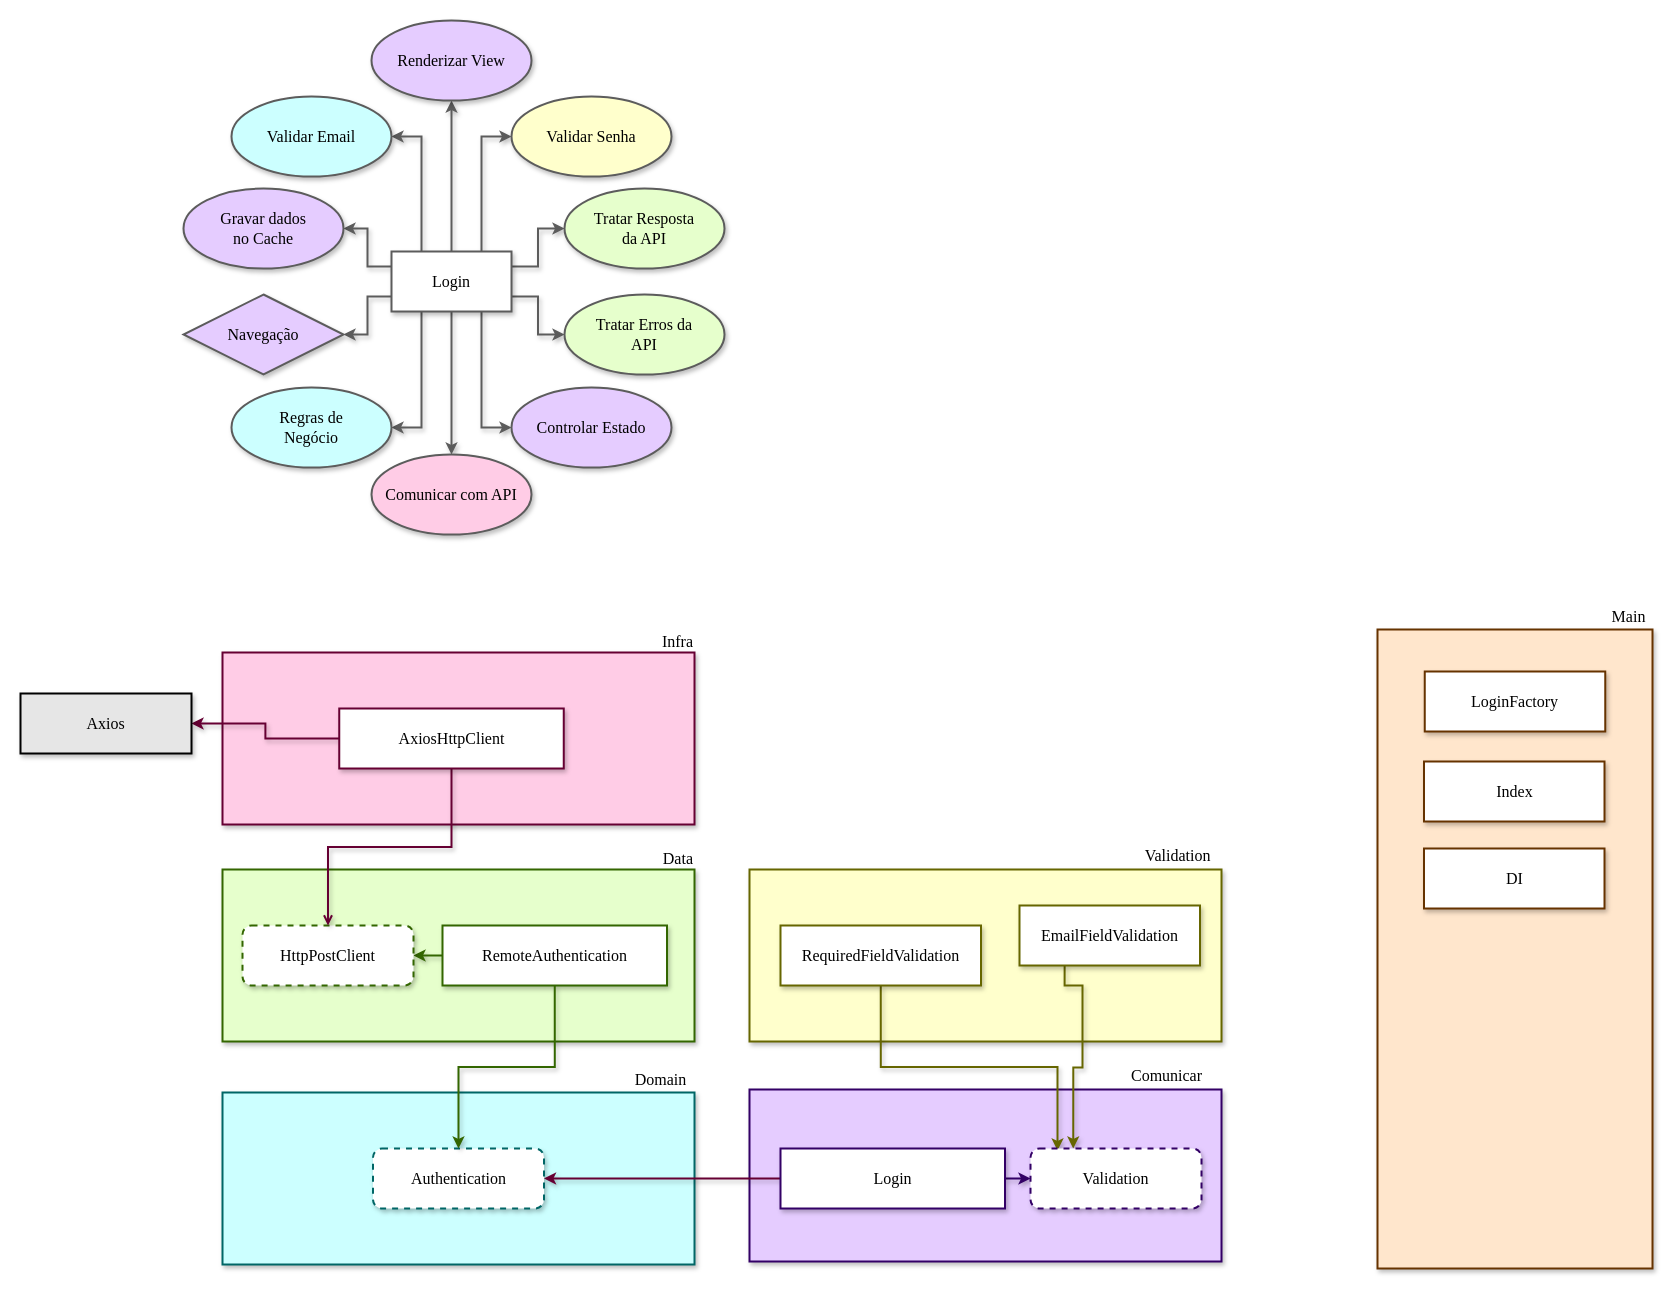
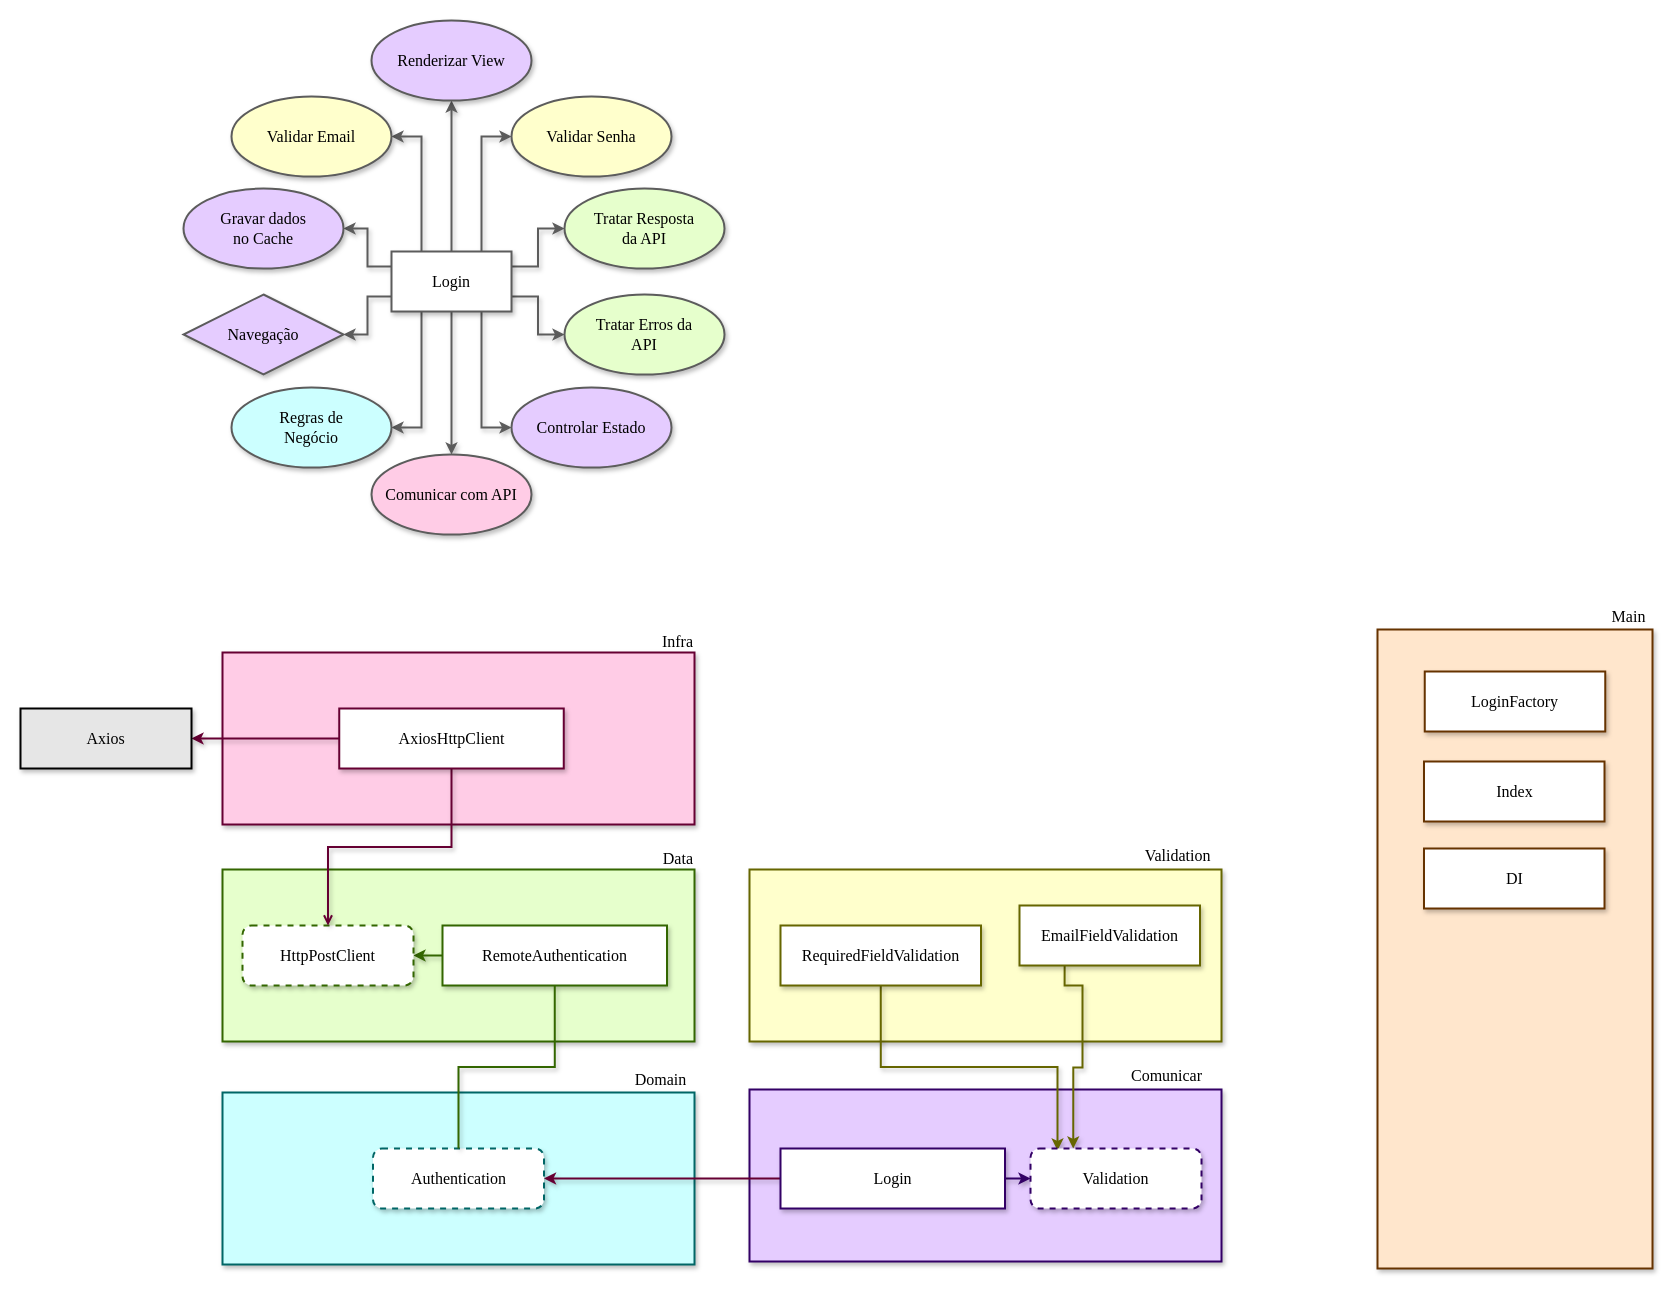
node "Validar Email": fillcolor #ccffff -> #ffffcc
node "Axios": moved (106, 724) -> (106, 739)
edge "RemoteAuthentication" -> "Authentication": arrowhead classic -> none
